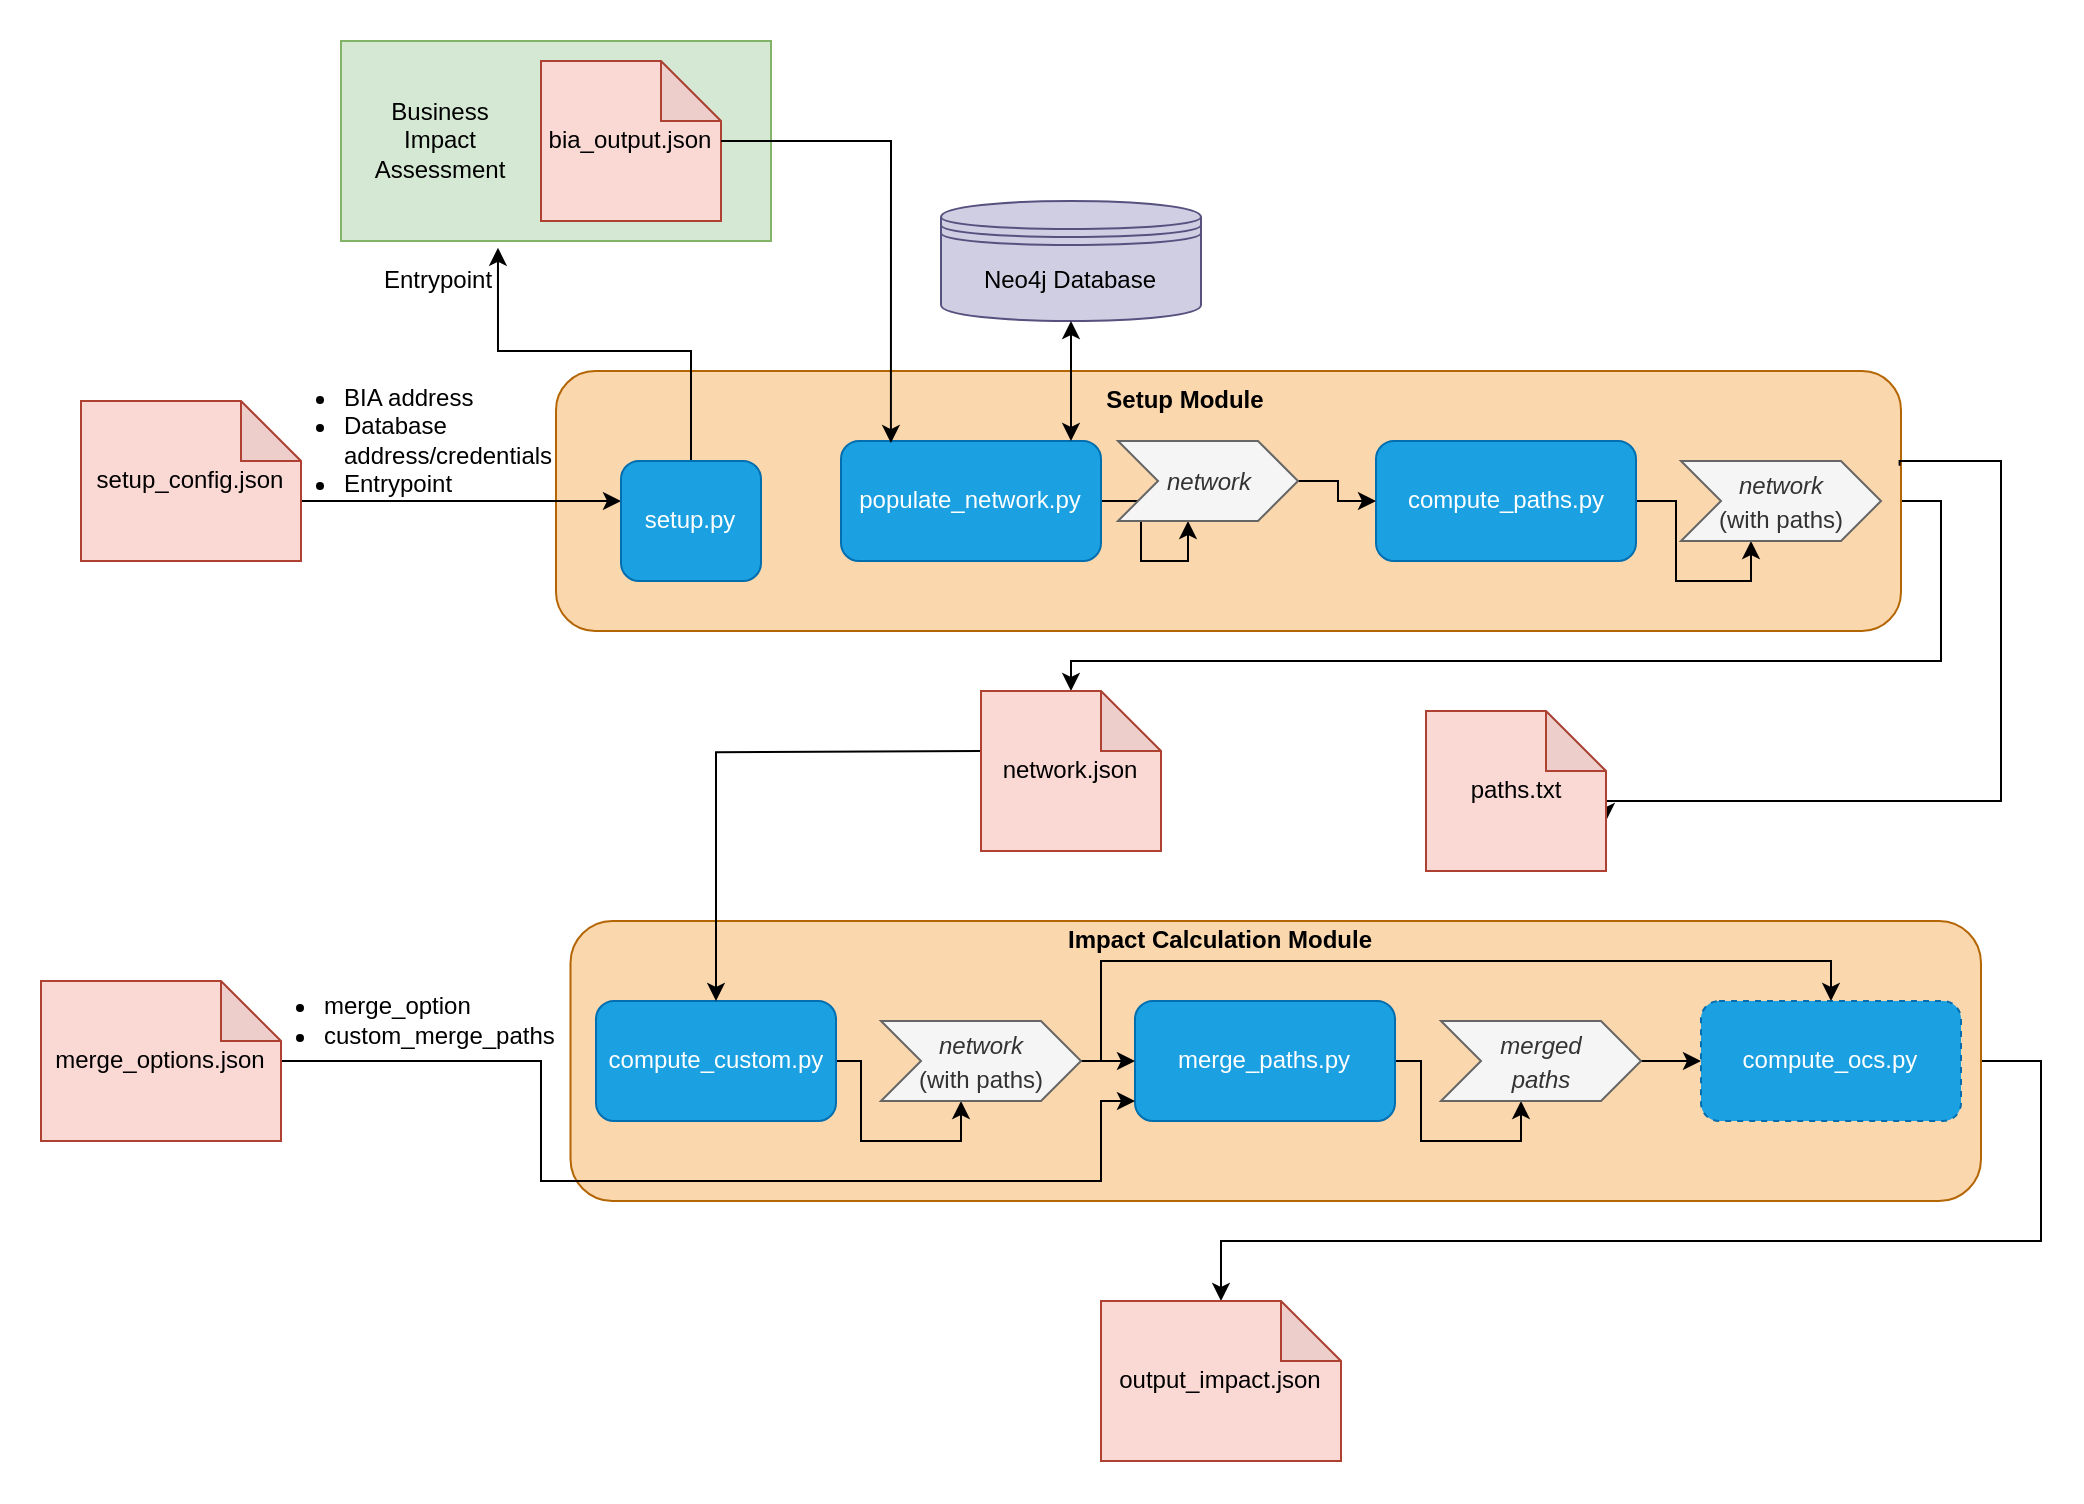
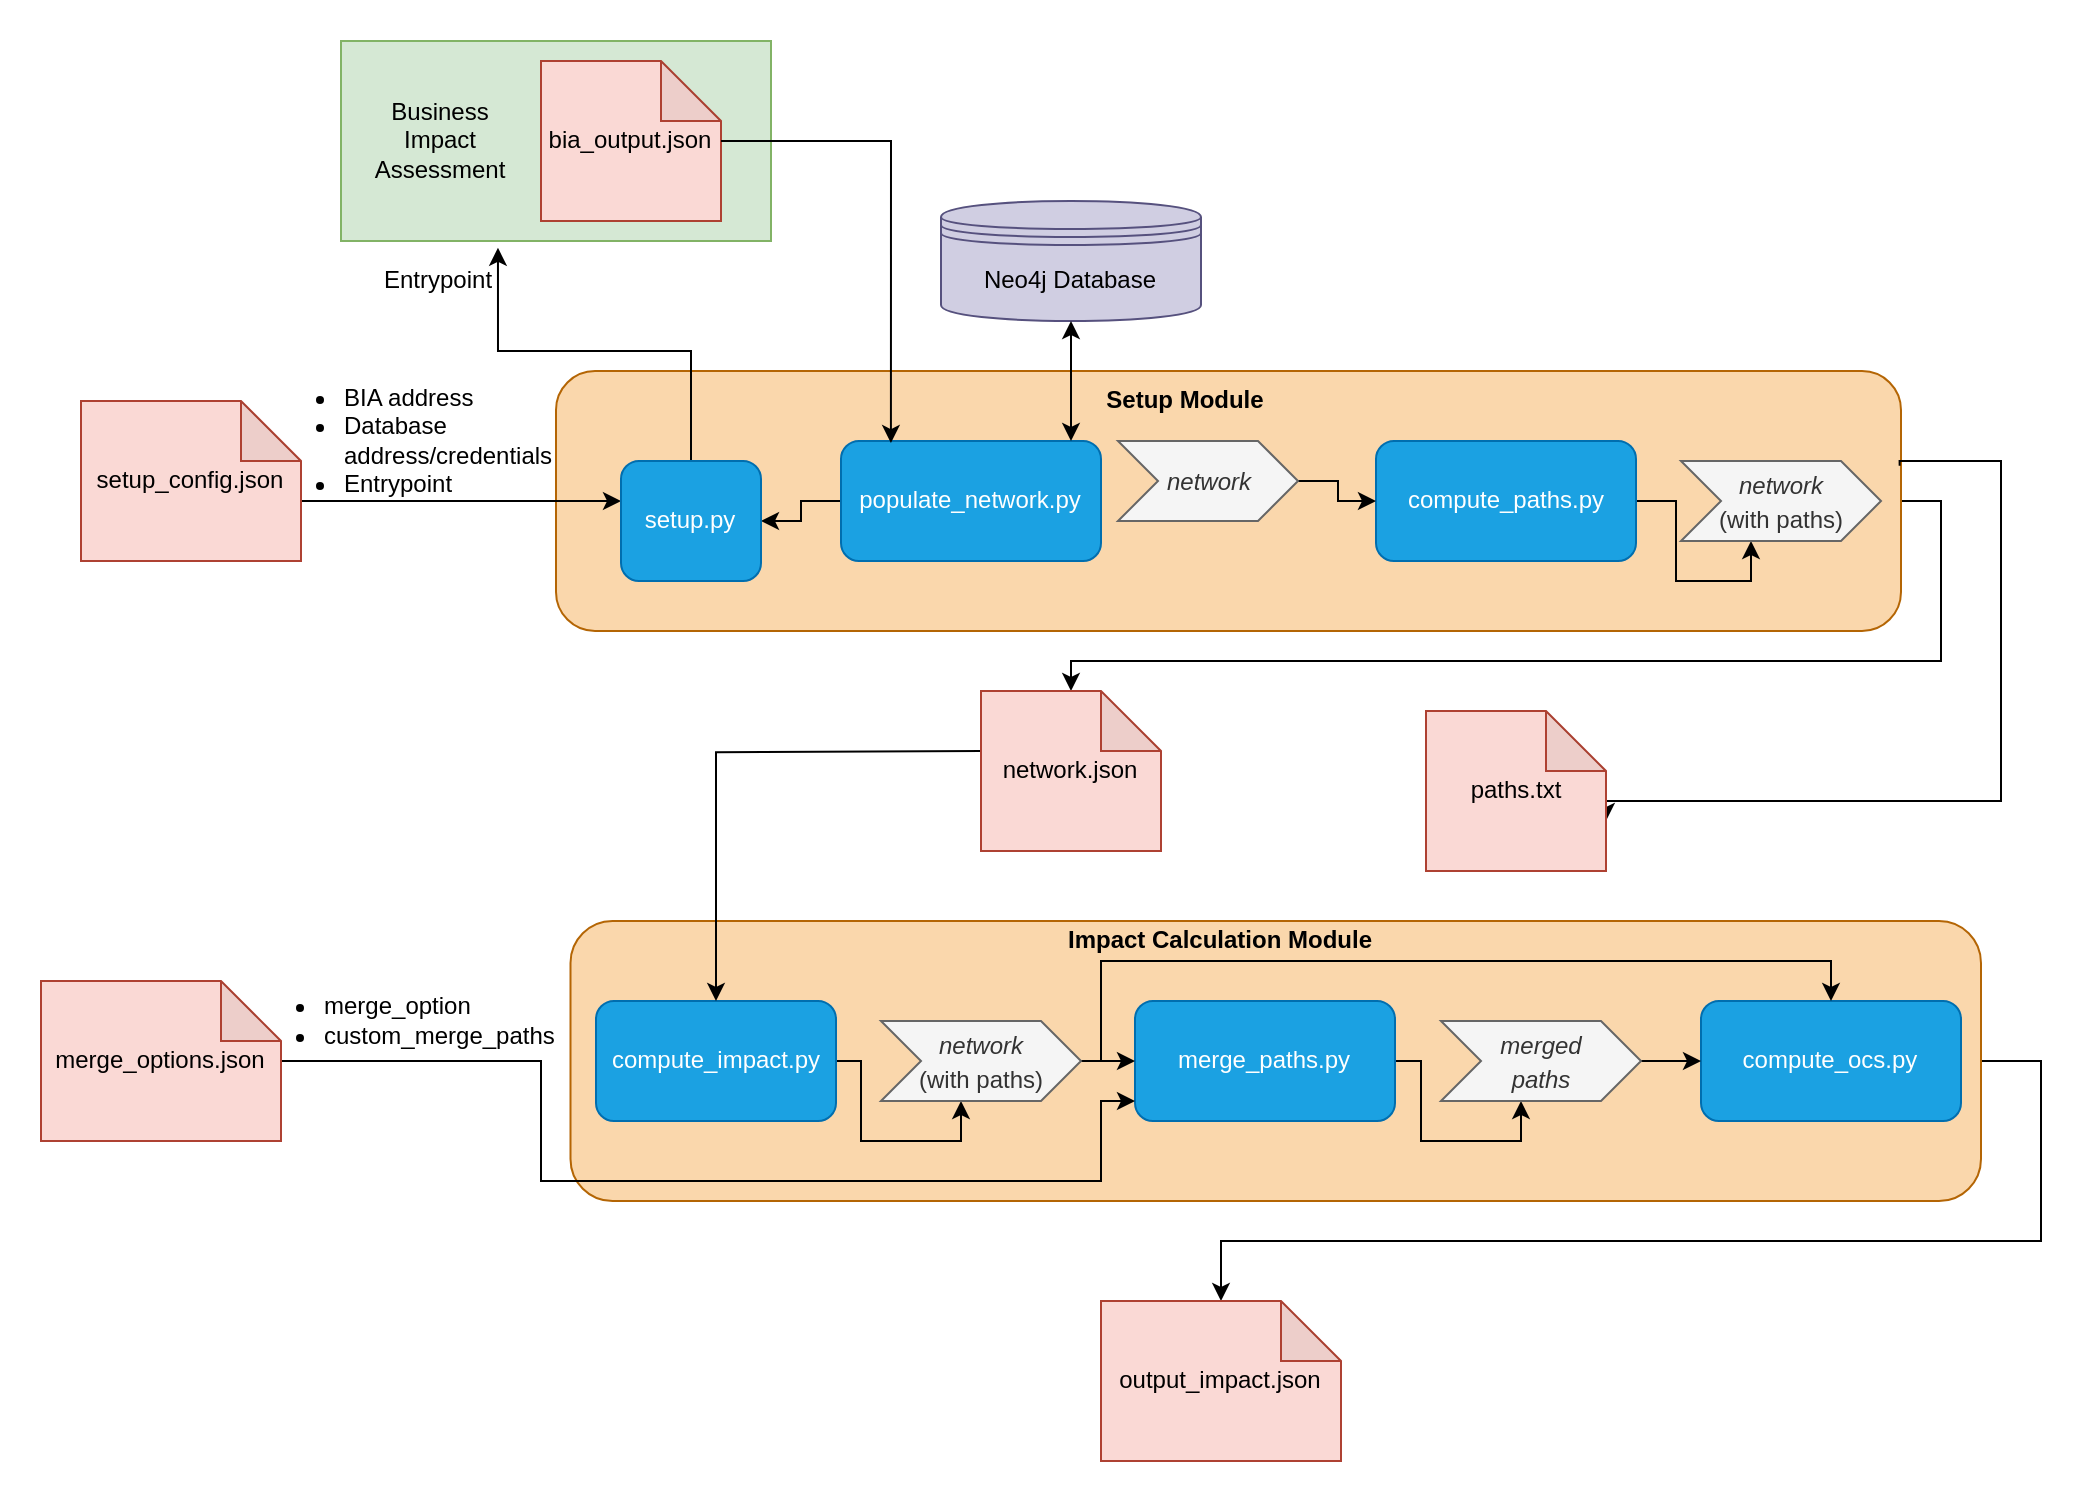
edge "populate_network.py" -> "network": now "populate_network.py" -> "setup.py"
node "compute_custom.py": label "compute_custom.py" -> "compute_impact.py"
node "compute_ocs.py": style dashed -> solid
